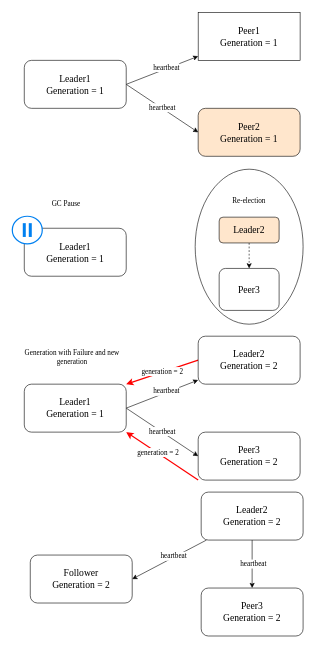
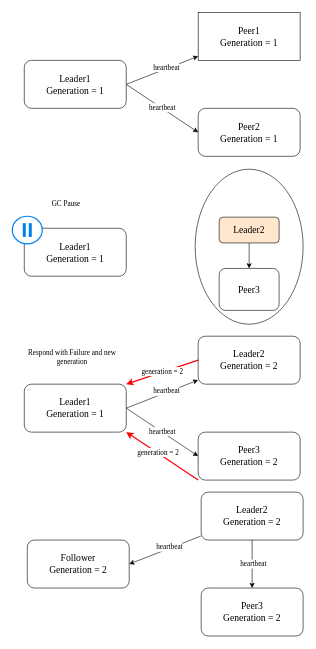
node "Peer2 Generation = 1": fillcolor #ffe6cc -> #ffffff
node "Re-election": removed
edge "Leader2" -> "Peer3": style dashed -> solid
node "Generation with Failure and new generation": label "Generation with Failure and new generation" -> "Respond with Failure and new generation"
node "Follower Generation = 2": moved (81, 579) -> (78, 564)
